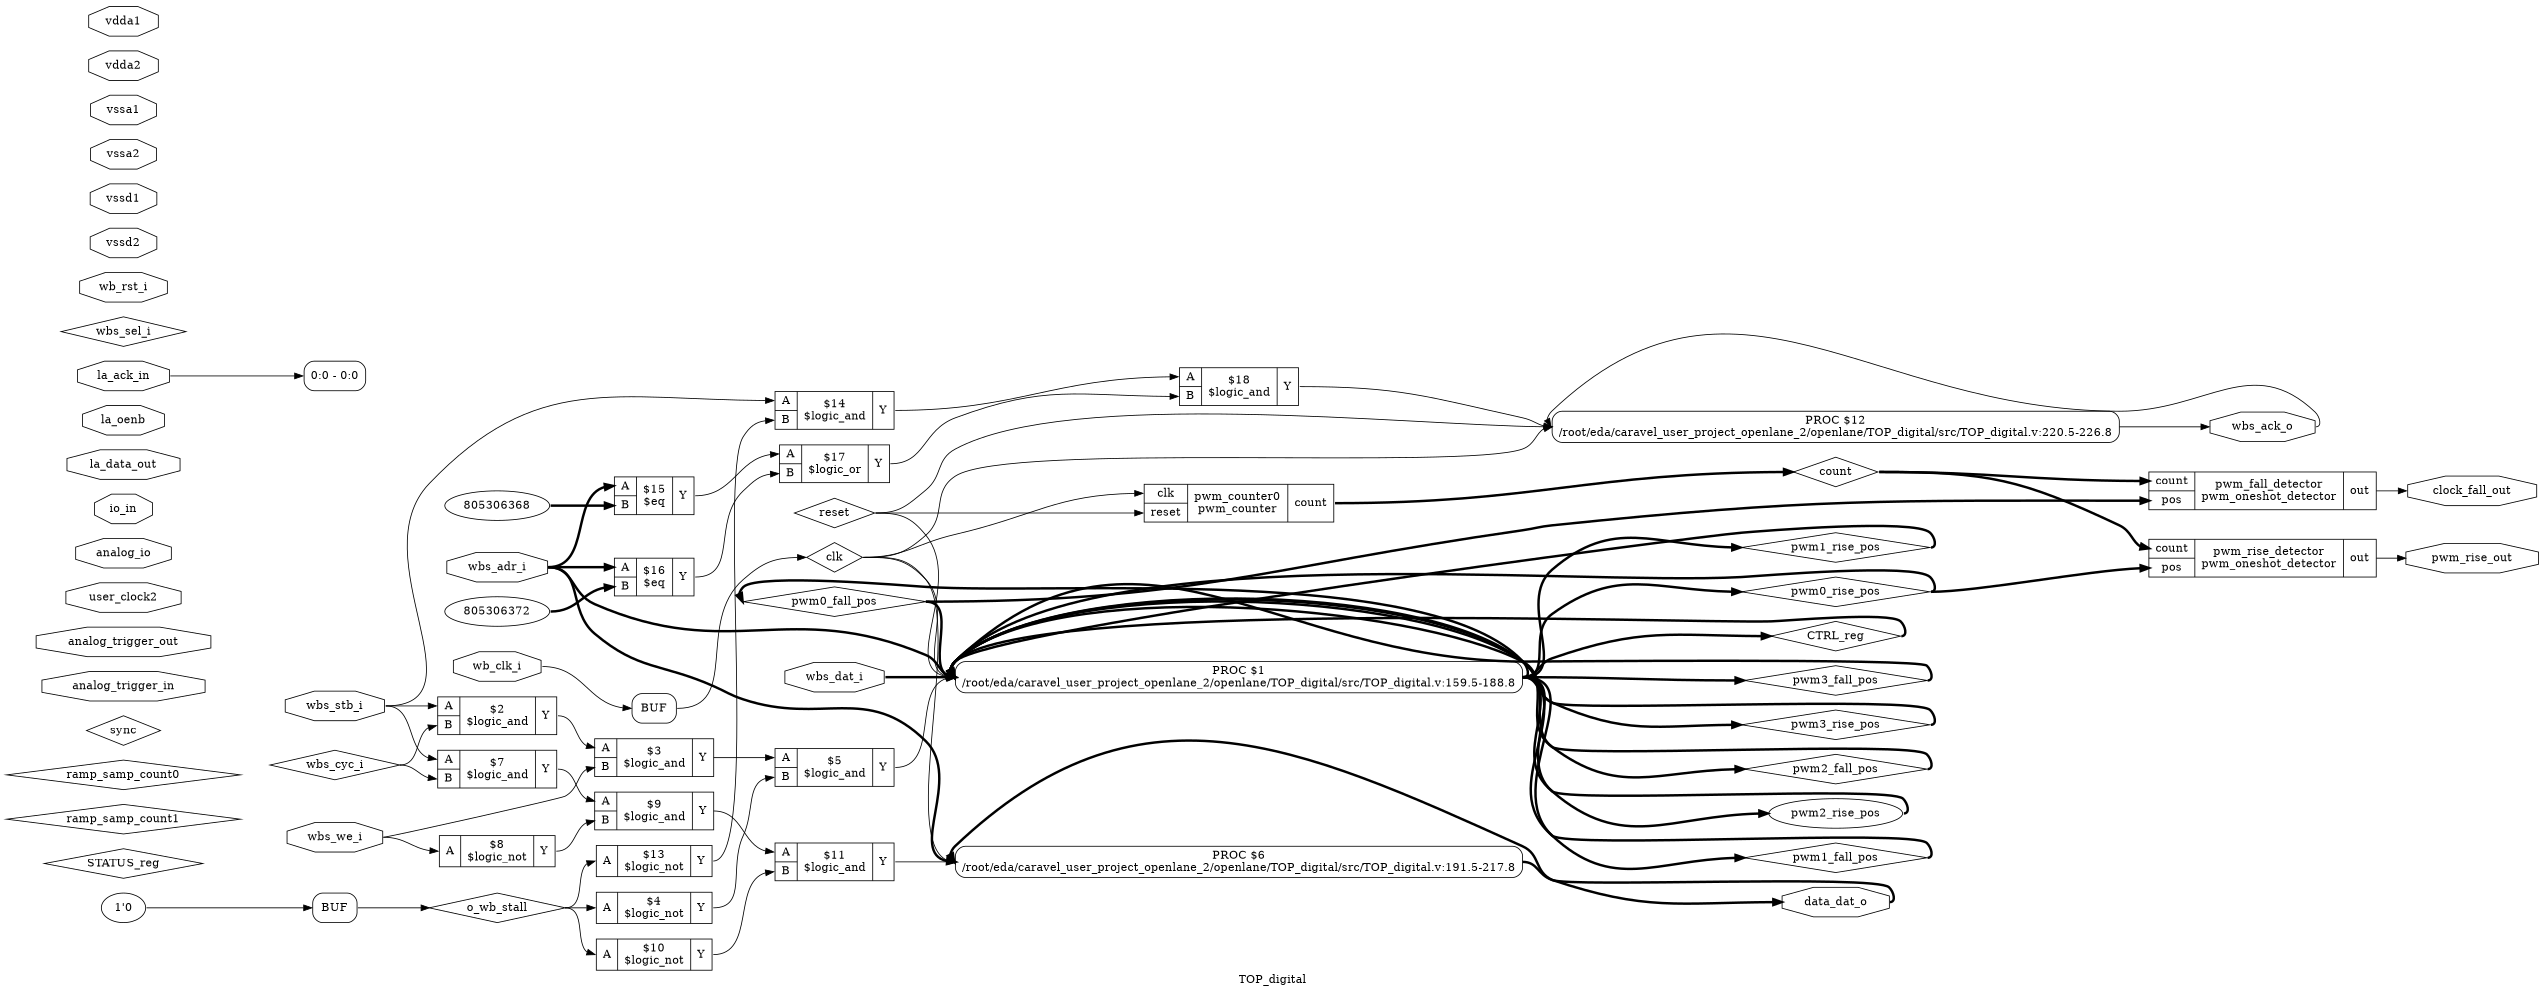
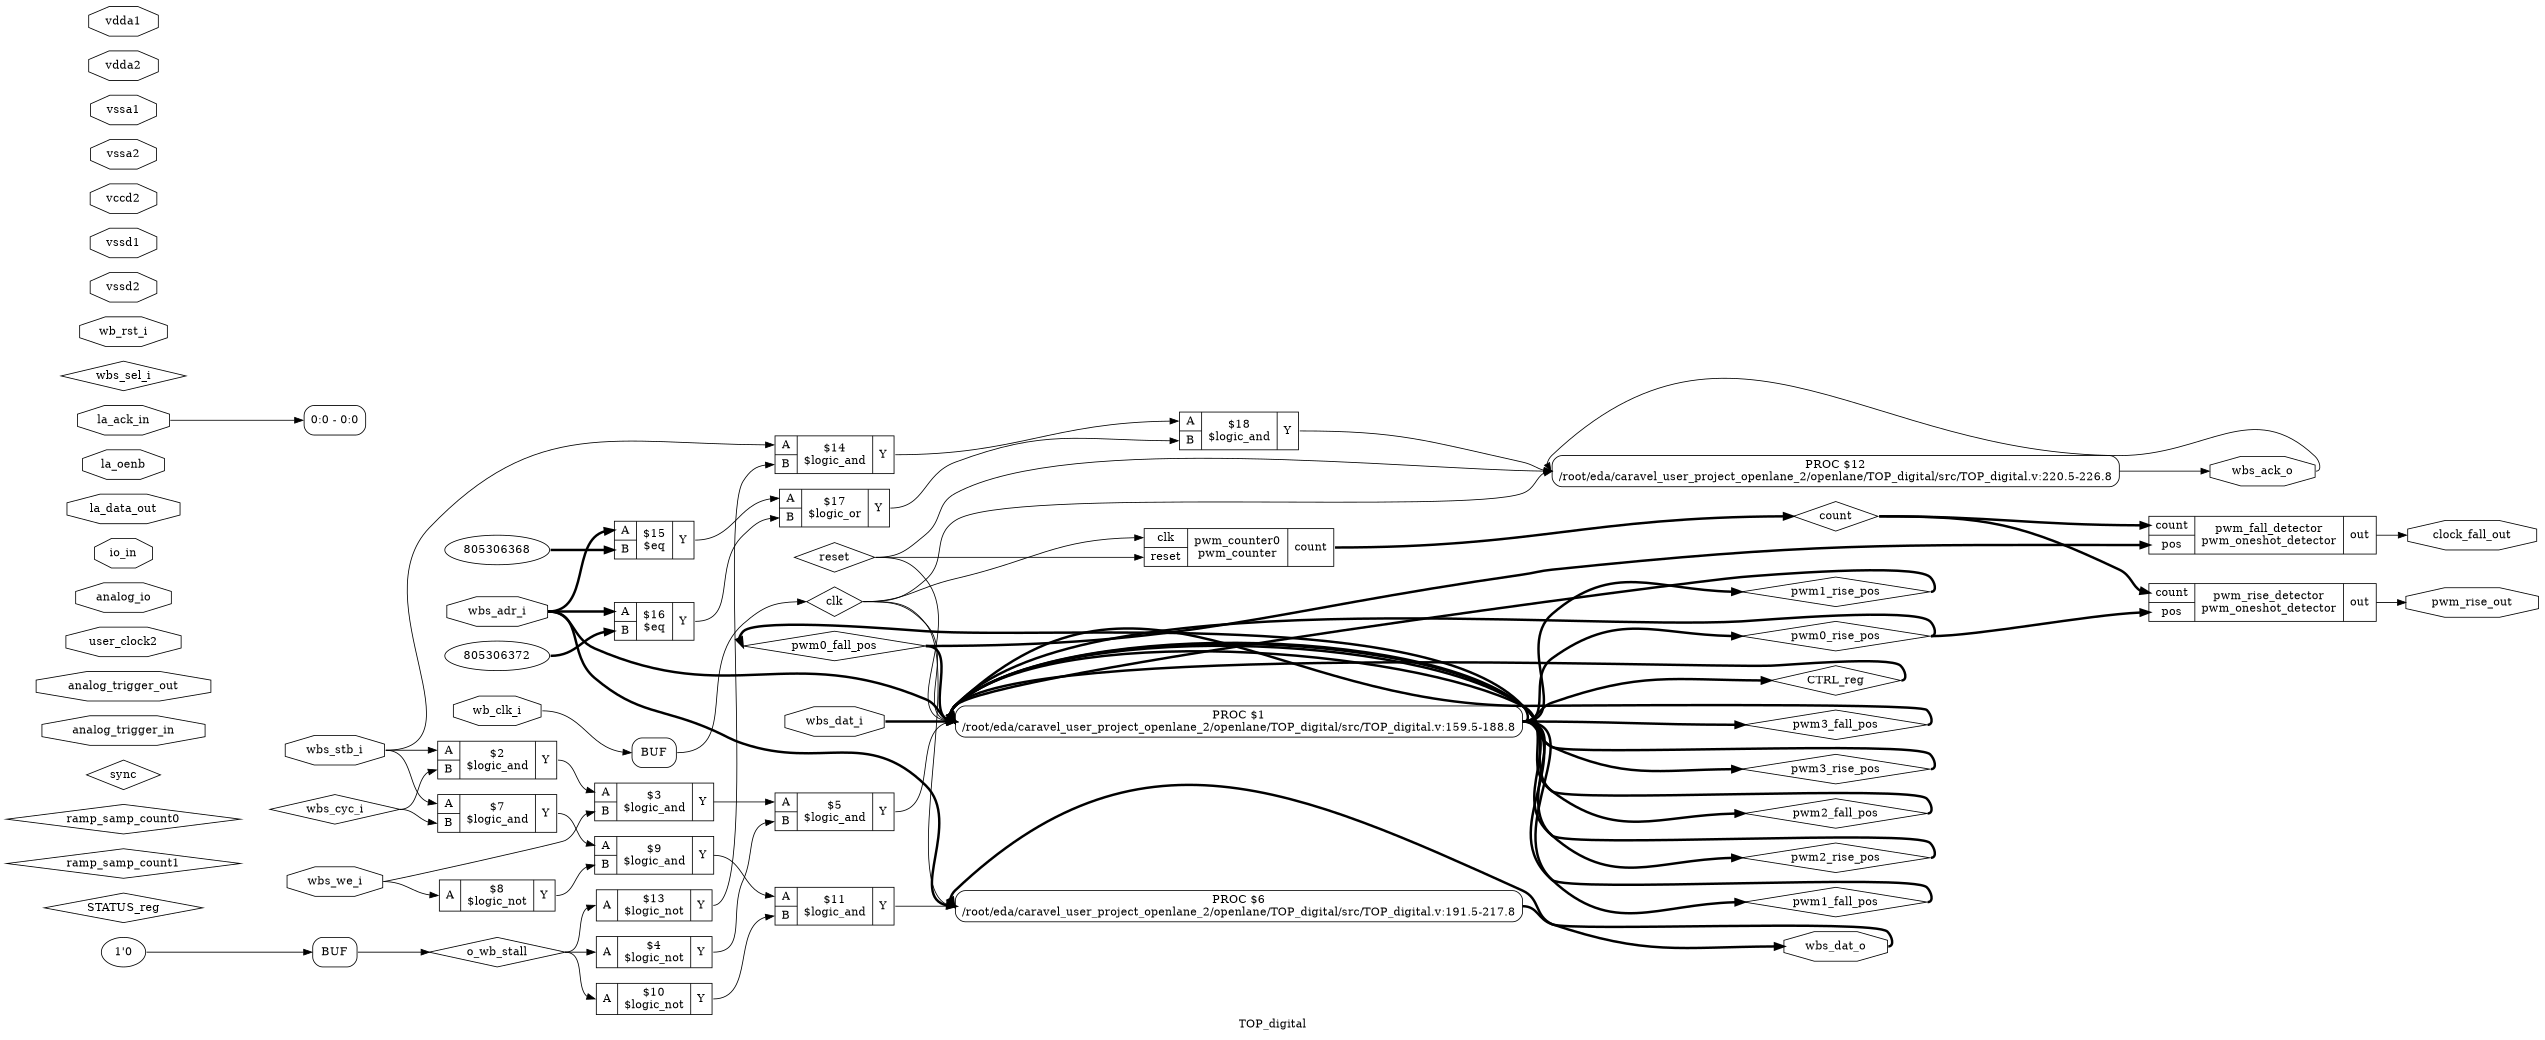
node "vccd2": added
node "pwm2_rise_pos": shape ellipse -> diamond
node "data_dat_o": label "data_dat_o" -> "wbs_dat_o"
